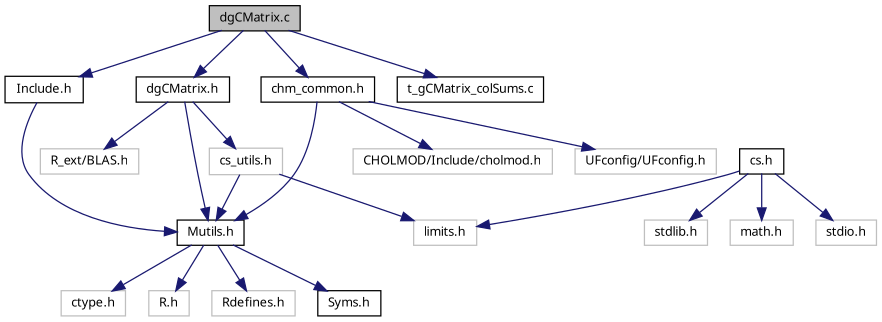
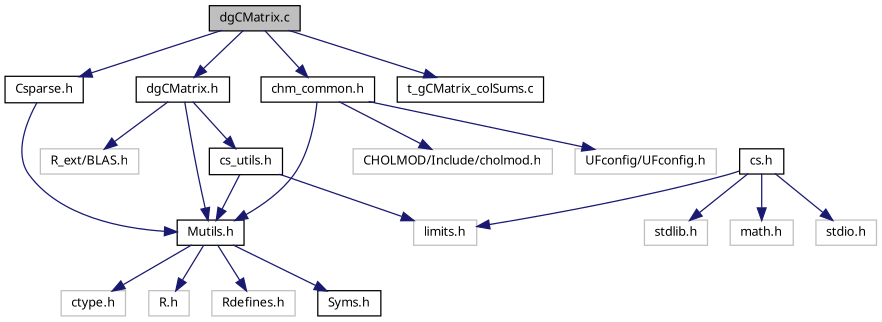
node "Include.h": label "Include.h" -> "Csparse.h"
node "cs_utils.h": color grey75 -> black
